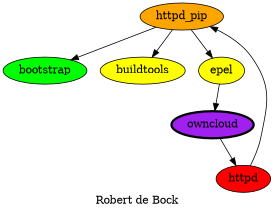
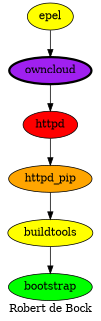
edge "httpd_pip" -> "epel": removed
edge "httpd_pip" -> "bootstrap": now "buildtools" -> "bootstrap"
